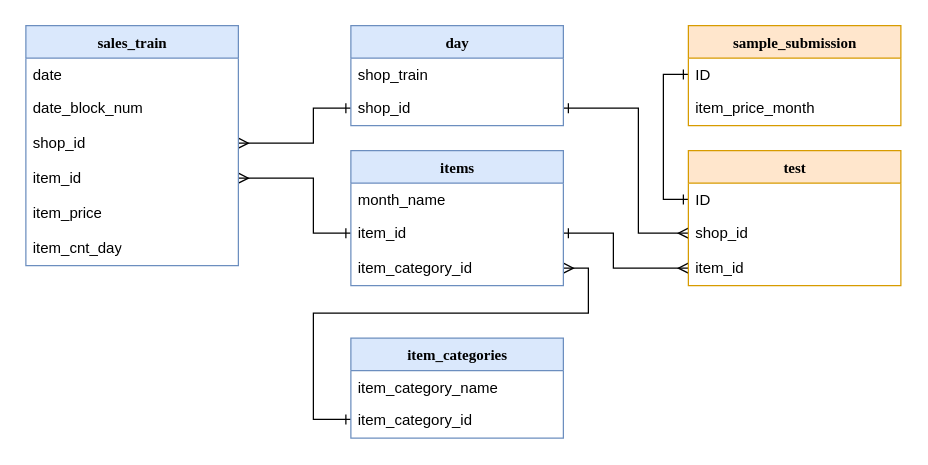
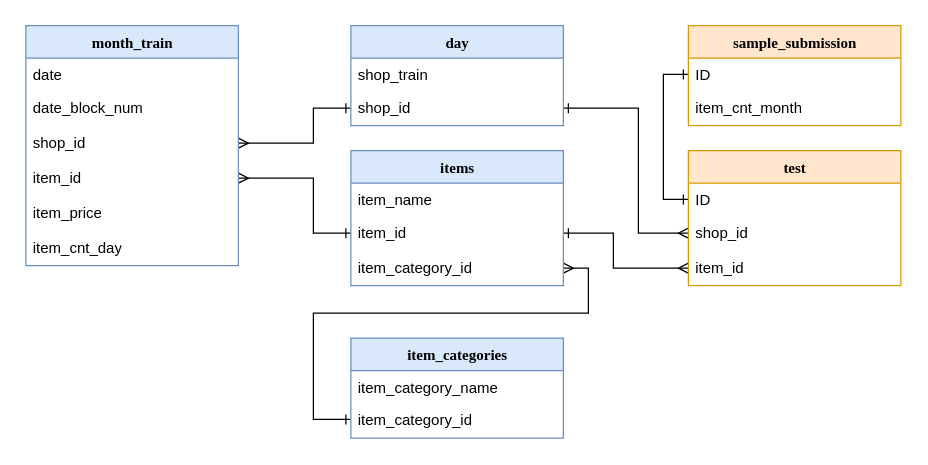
node "sales_train": label "sales_train" -> "month_train"
node "item_price_month": label "item_price_month" -> "item_cnt_month"
node "month_name": label "month_name" -> "item_name"
